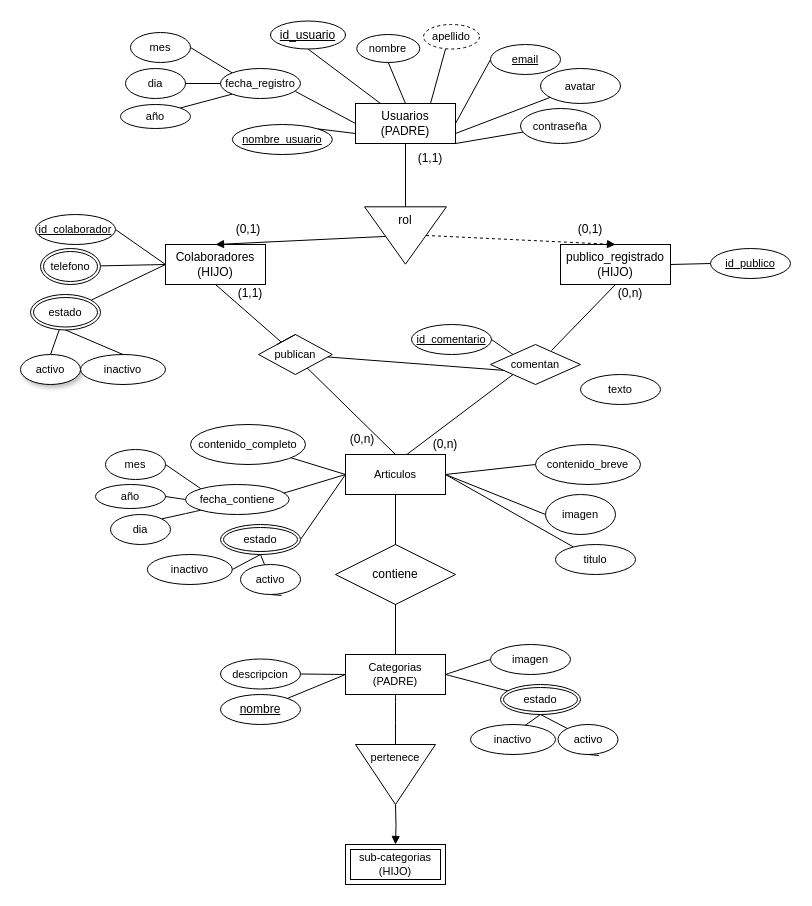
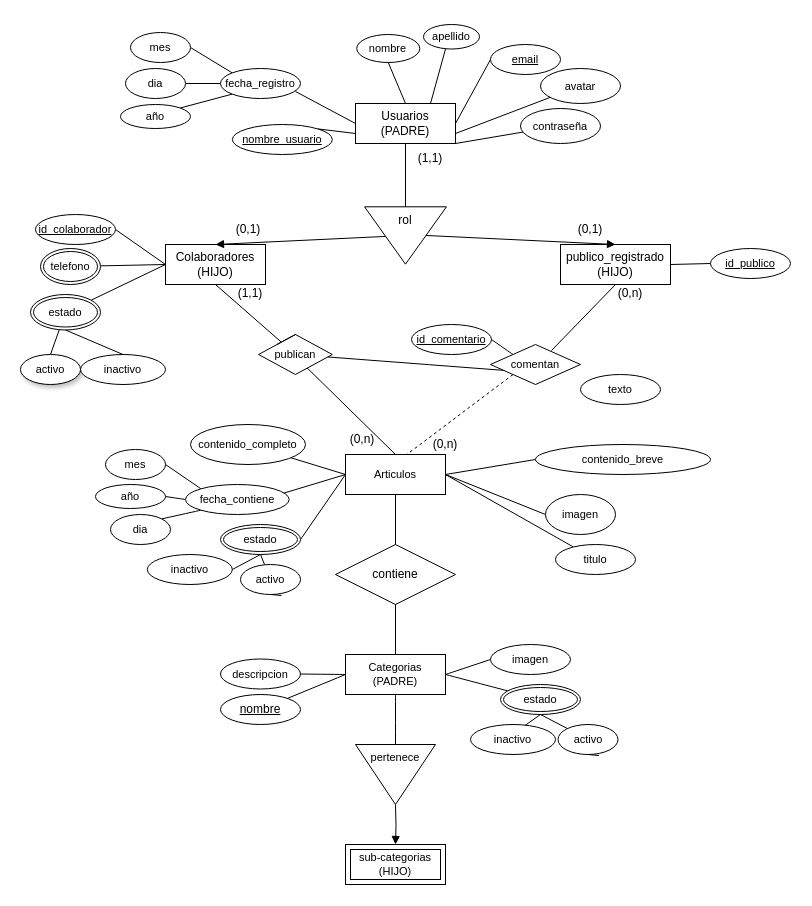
node "id_usuario": removed
node "apellido": style dashed -> solid
edge "id_usuario" -- "Usuarios (PADRE)": removed
edge "rol" -> "publico_registrado (HIJO)": style dashed -> solid
edge "comentan" -- "Articulos": style solid -> dashed
node "contenido_breve": size 105x40 -> 175x30
